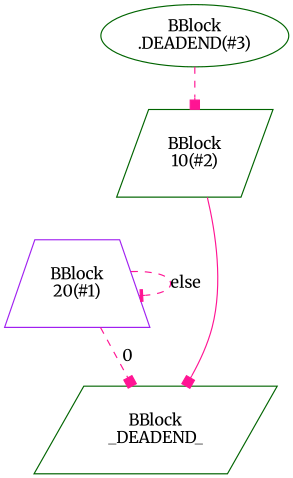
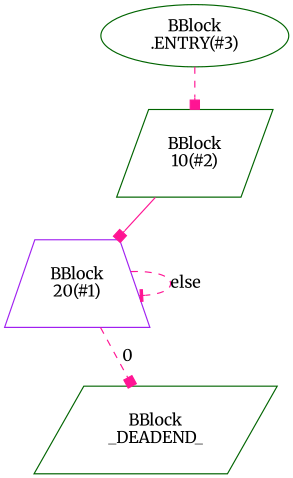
node "BBlock .DEADEND(#3)": label "BBlock .DEADEND(#3)" -> "BBlock .ENTRY(#3)"
edge "BBlock 10(#2)" -> "BBlock _DEADEND_": now "BBlock 10(#2)" -> "BBlock 20(#1)"
